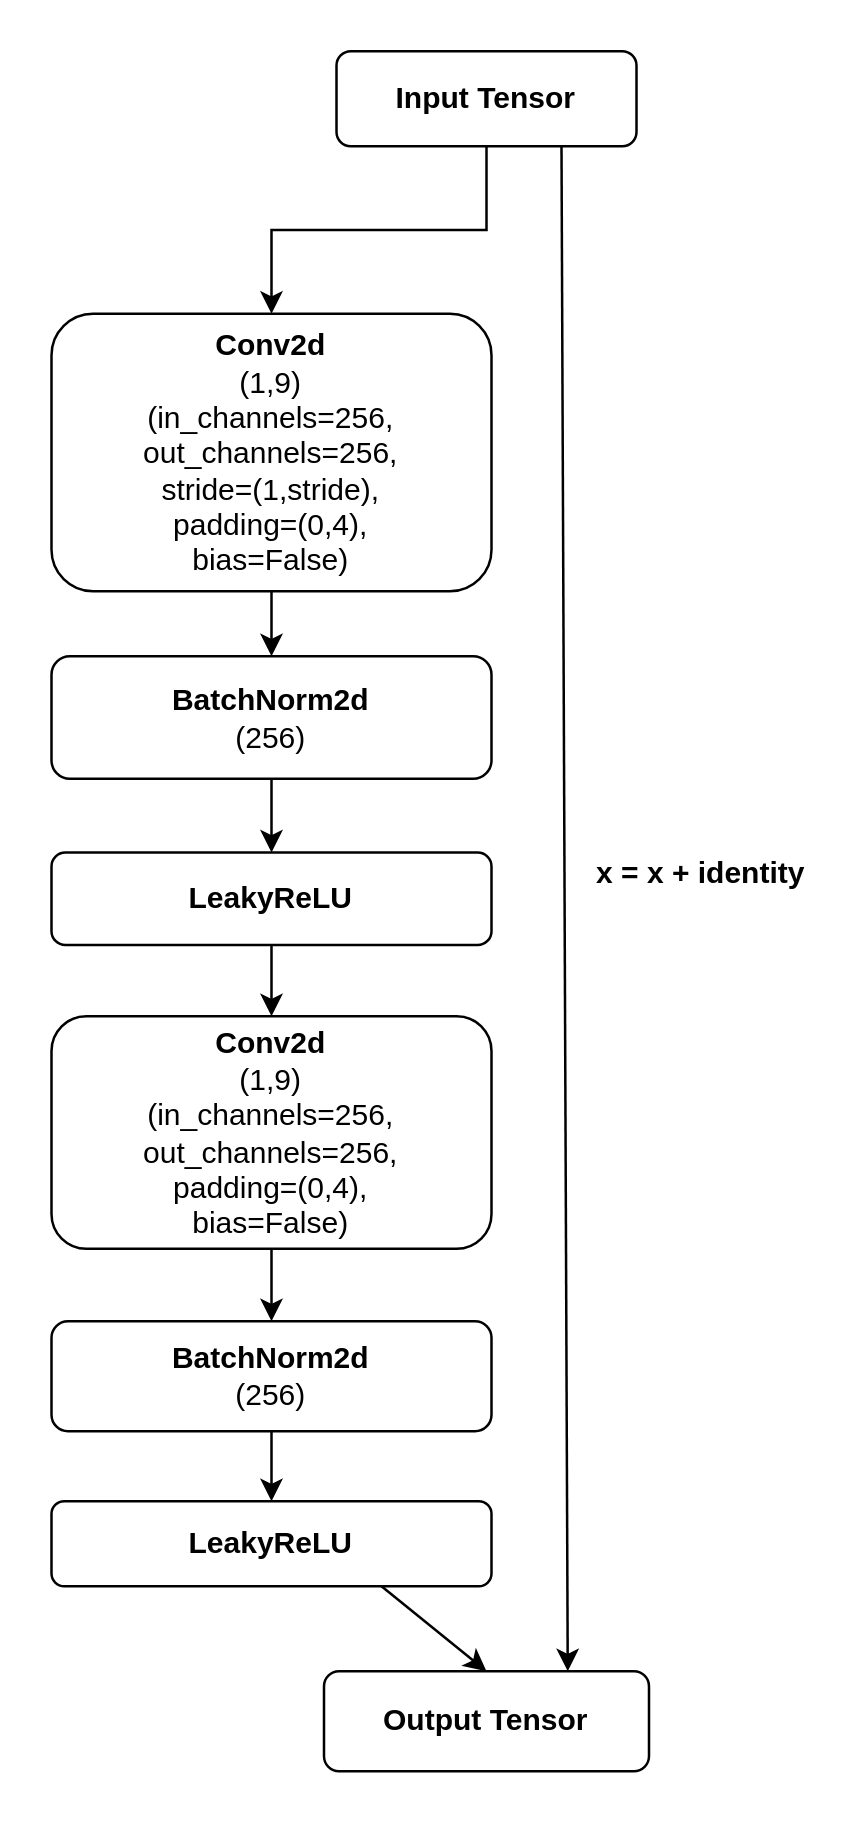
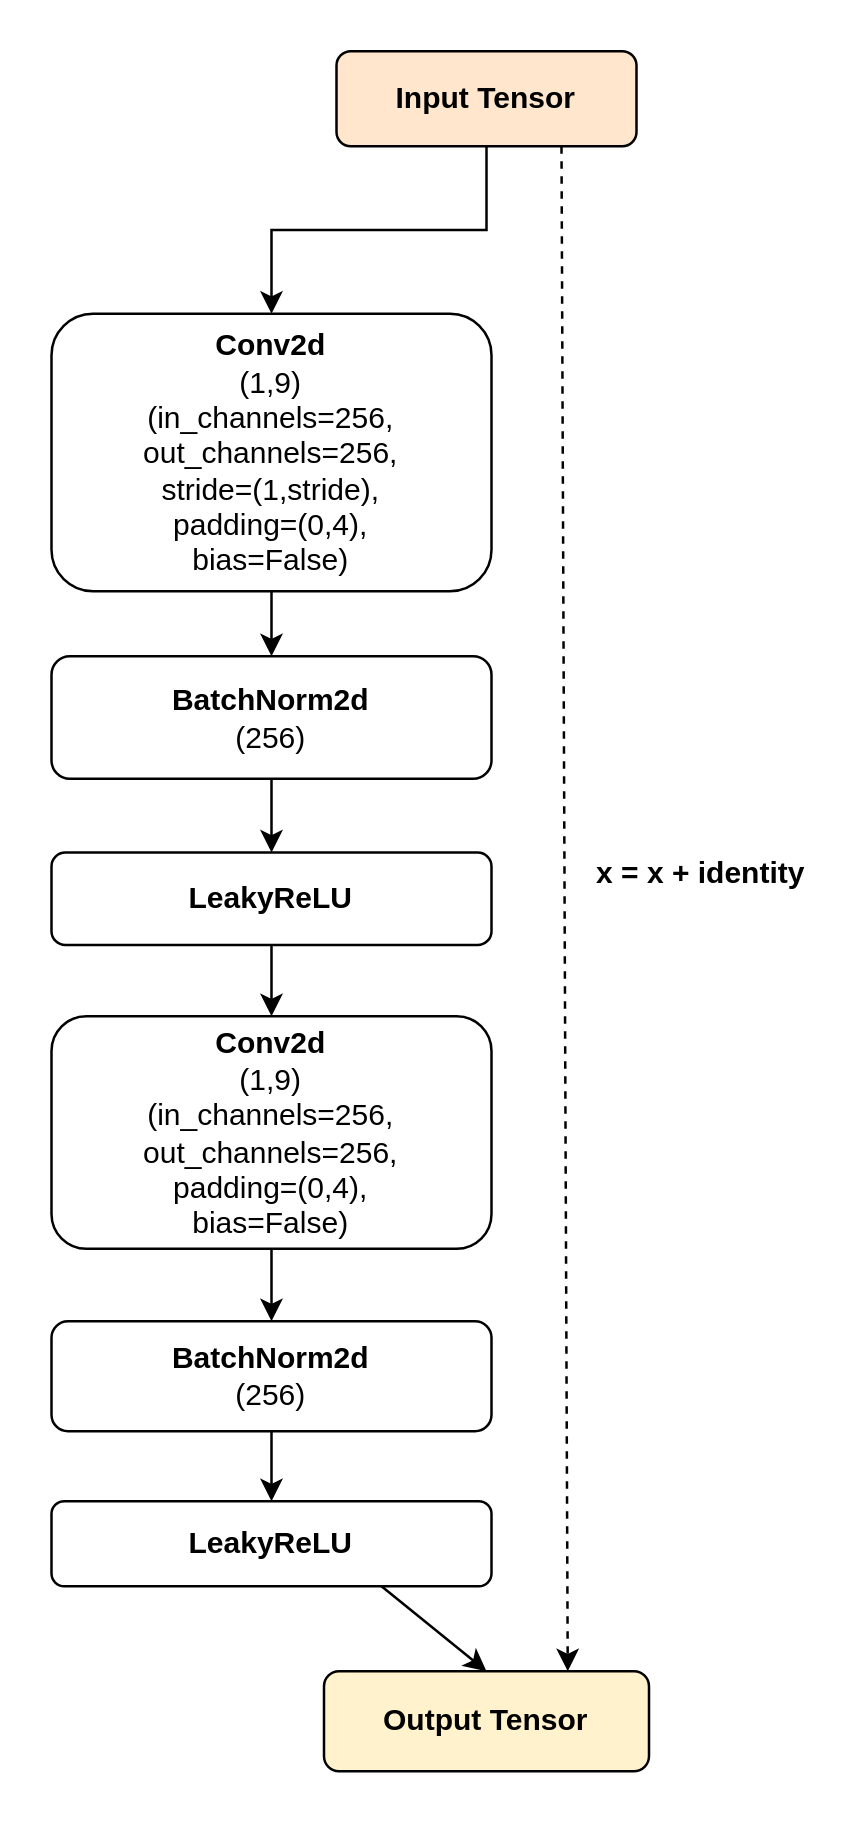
node "Input Tensor": fillcolor #ffffff -> #ffe6cc
edge "Input Tensor" -> "Output Tensor": style solid -> dashed
node "Output Tensor": fillcolor #ffffff -> #fff2cc
